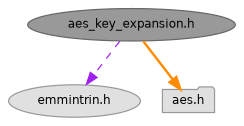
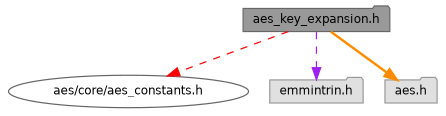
node "aes_key_expansion.h": shape ellipse -> folder
node "aes/core/aes_constants.h": added
node "emmintrin.h": shape ellipse -> folder
